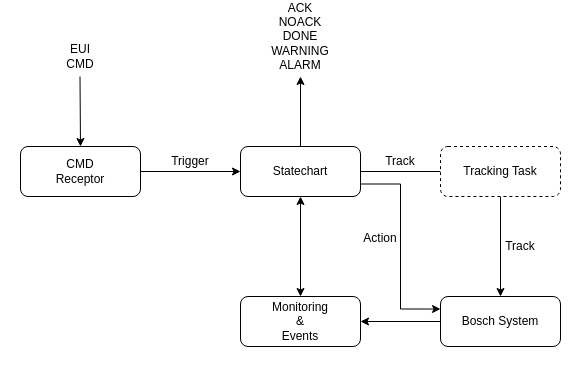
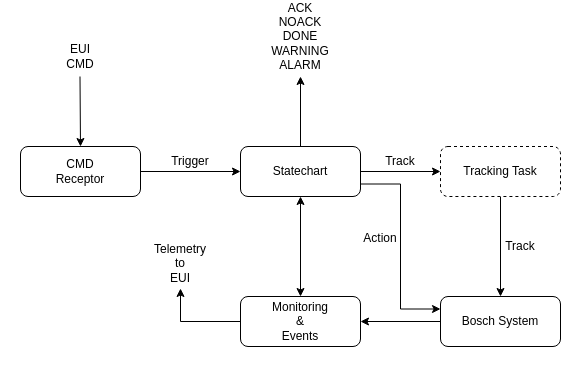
edge "Statechart" -- "Tracking Task": arrowhead none -> classic
node "Telemetry to EUI": added
edge "Monitoring & Events" -> "Telemetry to EUI": added
